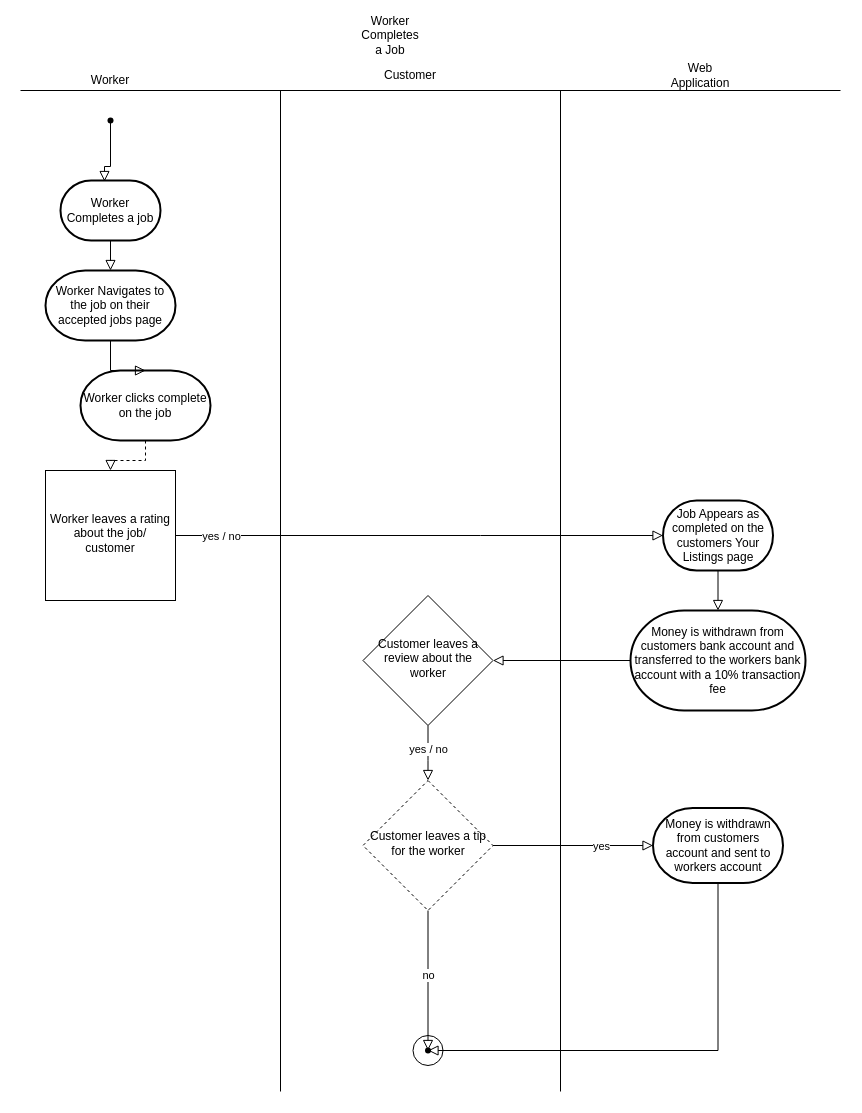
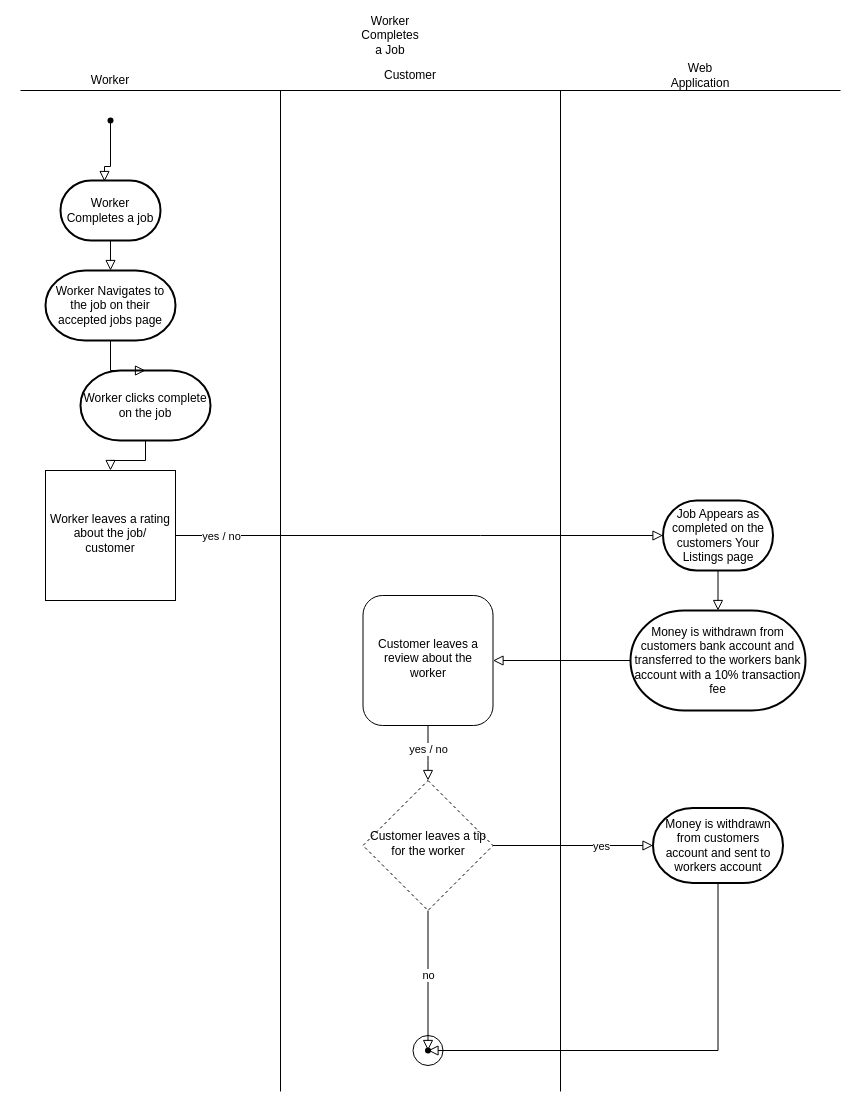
edge "Worker clicks complete on the job" -> "Worker leaves a rating about the job/ customer": style dashed -> solid
node "Customer leaves a review about the worker": shape diamond -> rounded rectangle
